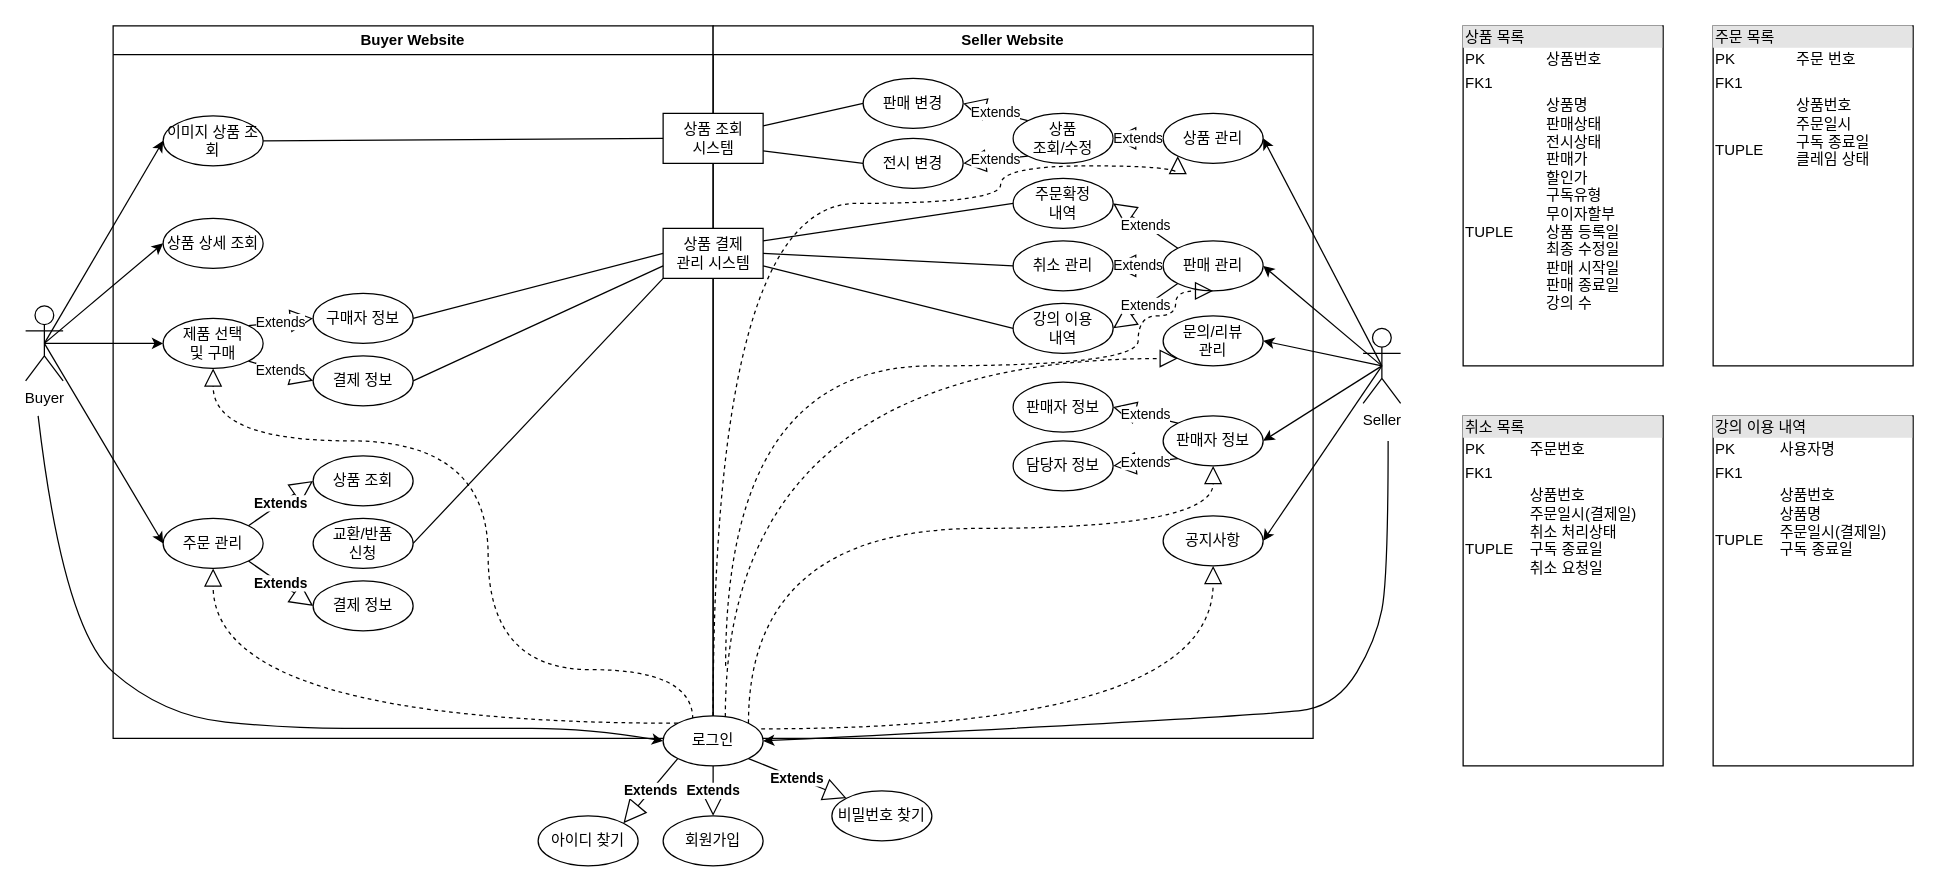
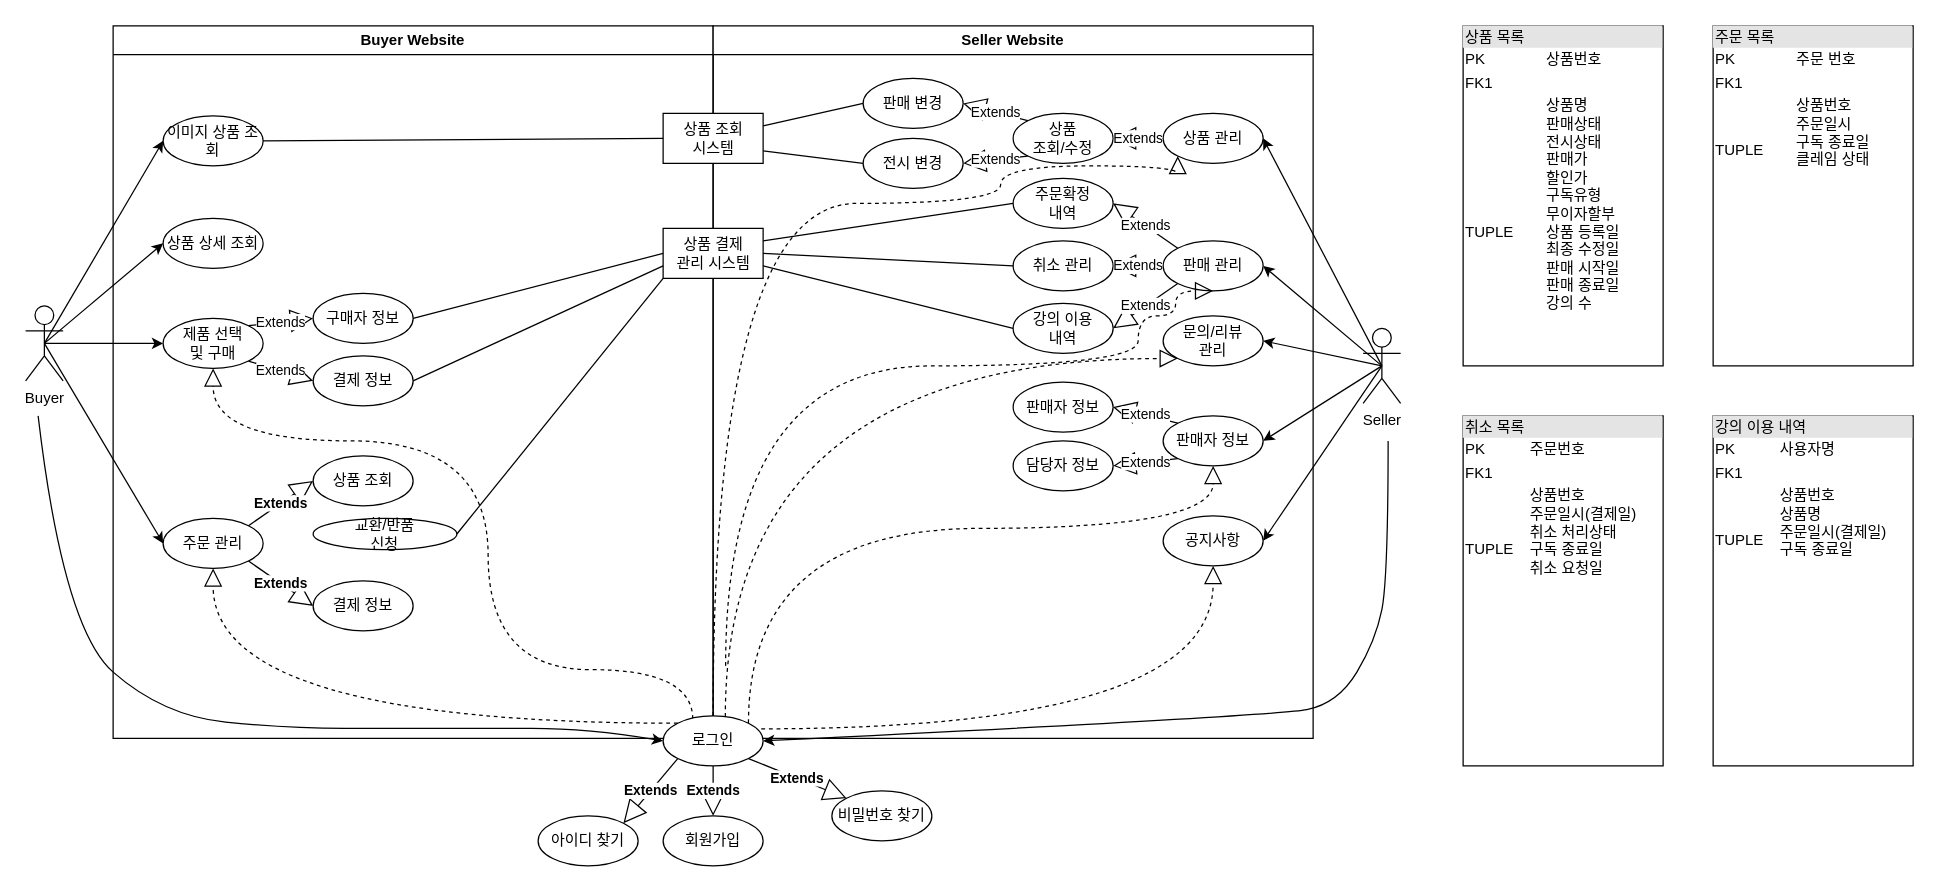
node "교환/반품 신청": size 100x50 -> 144x31
